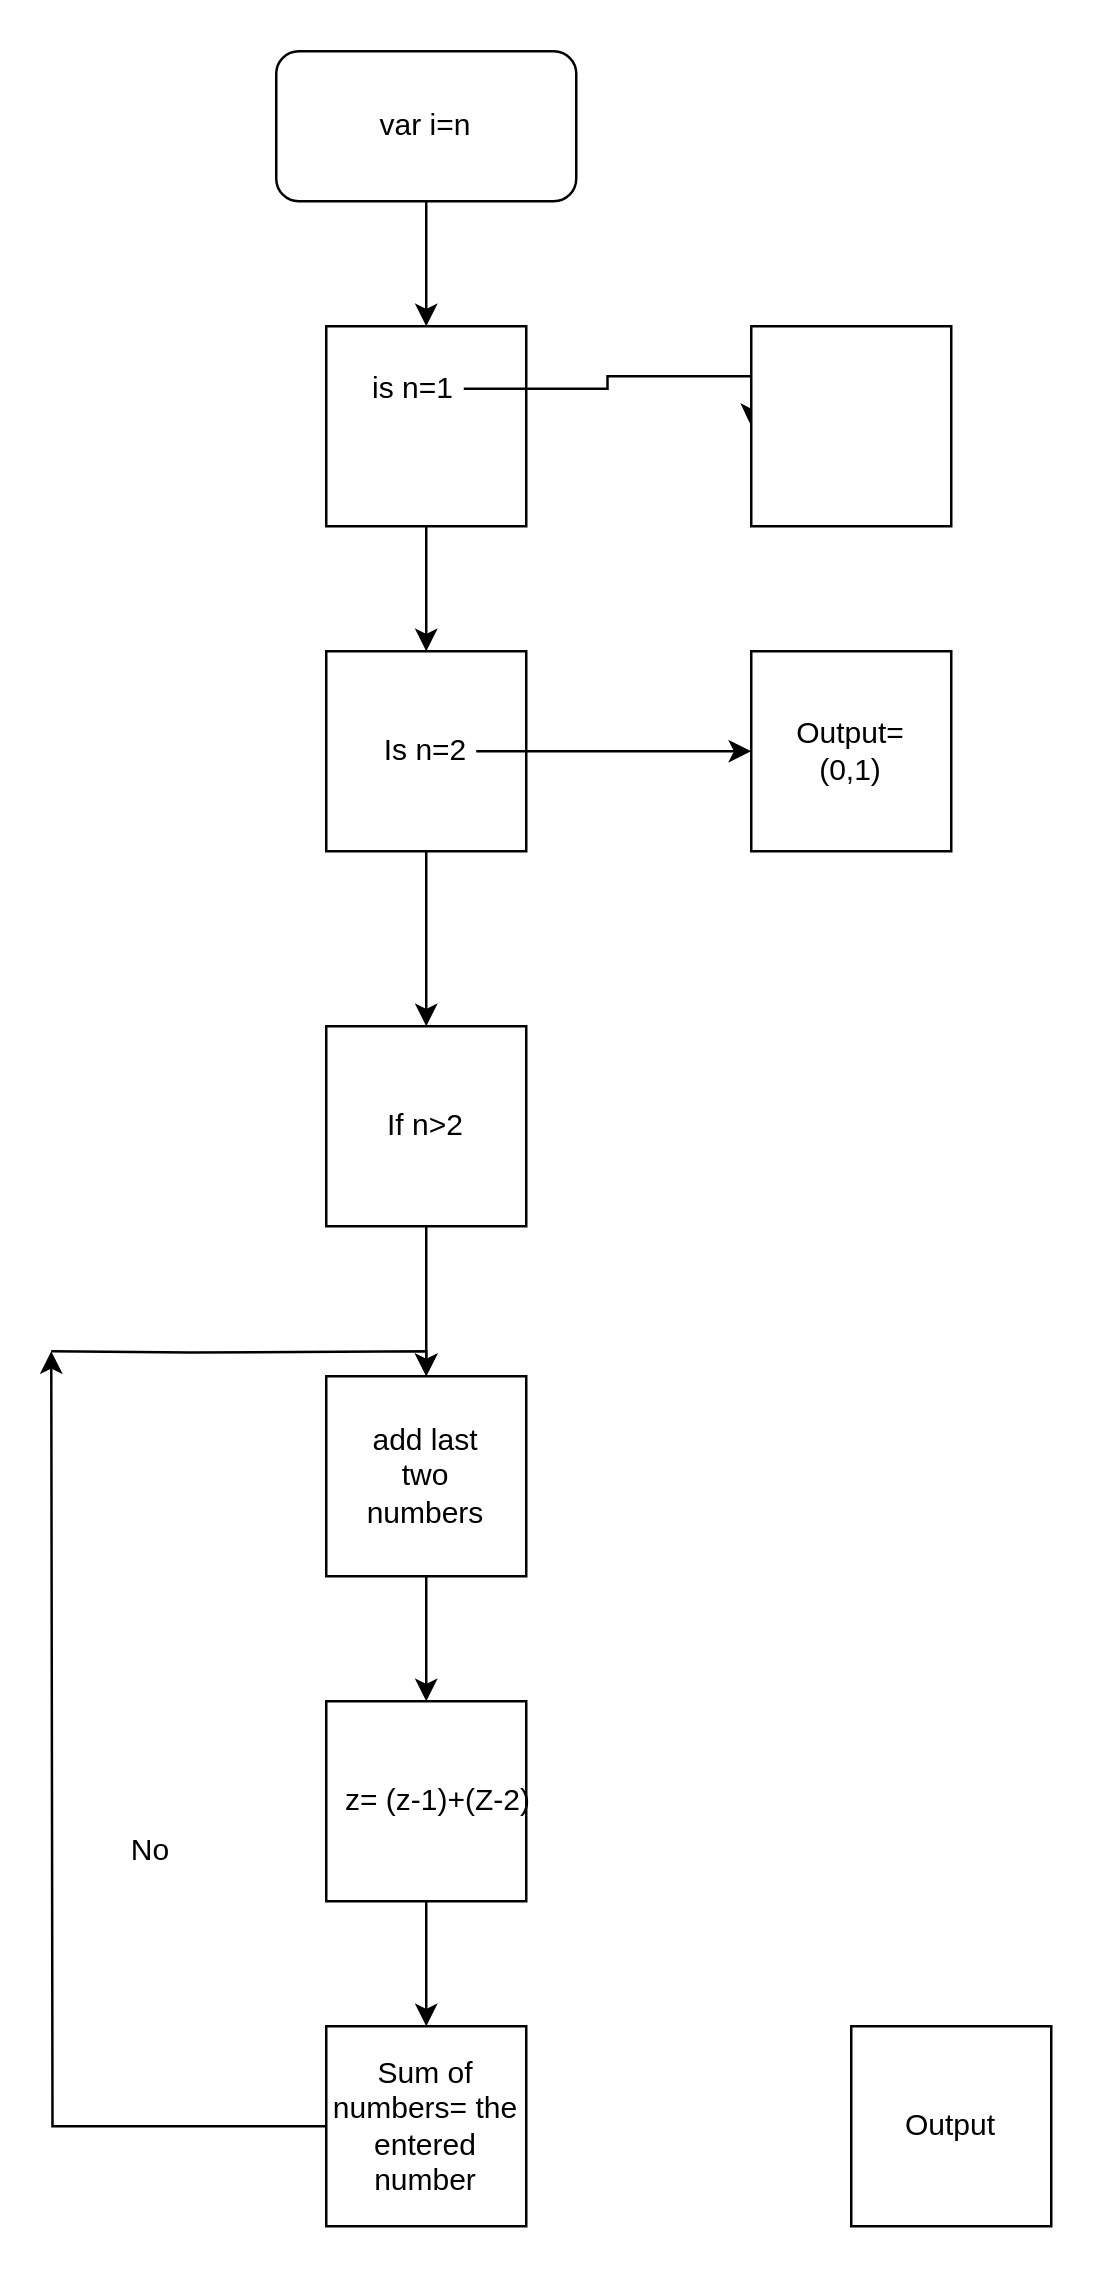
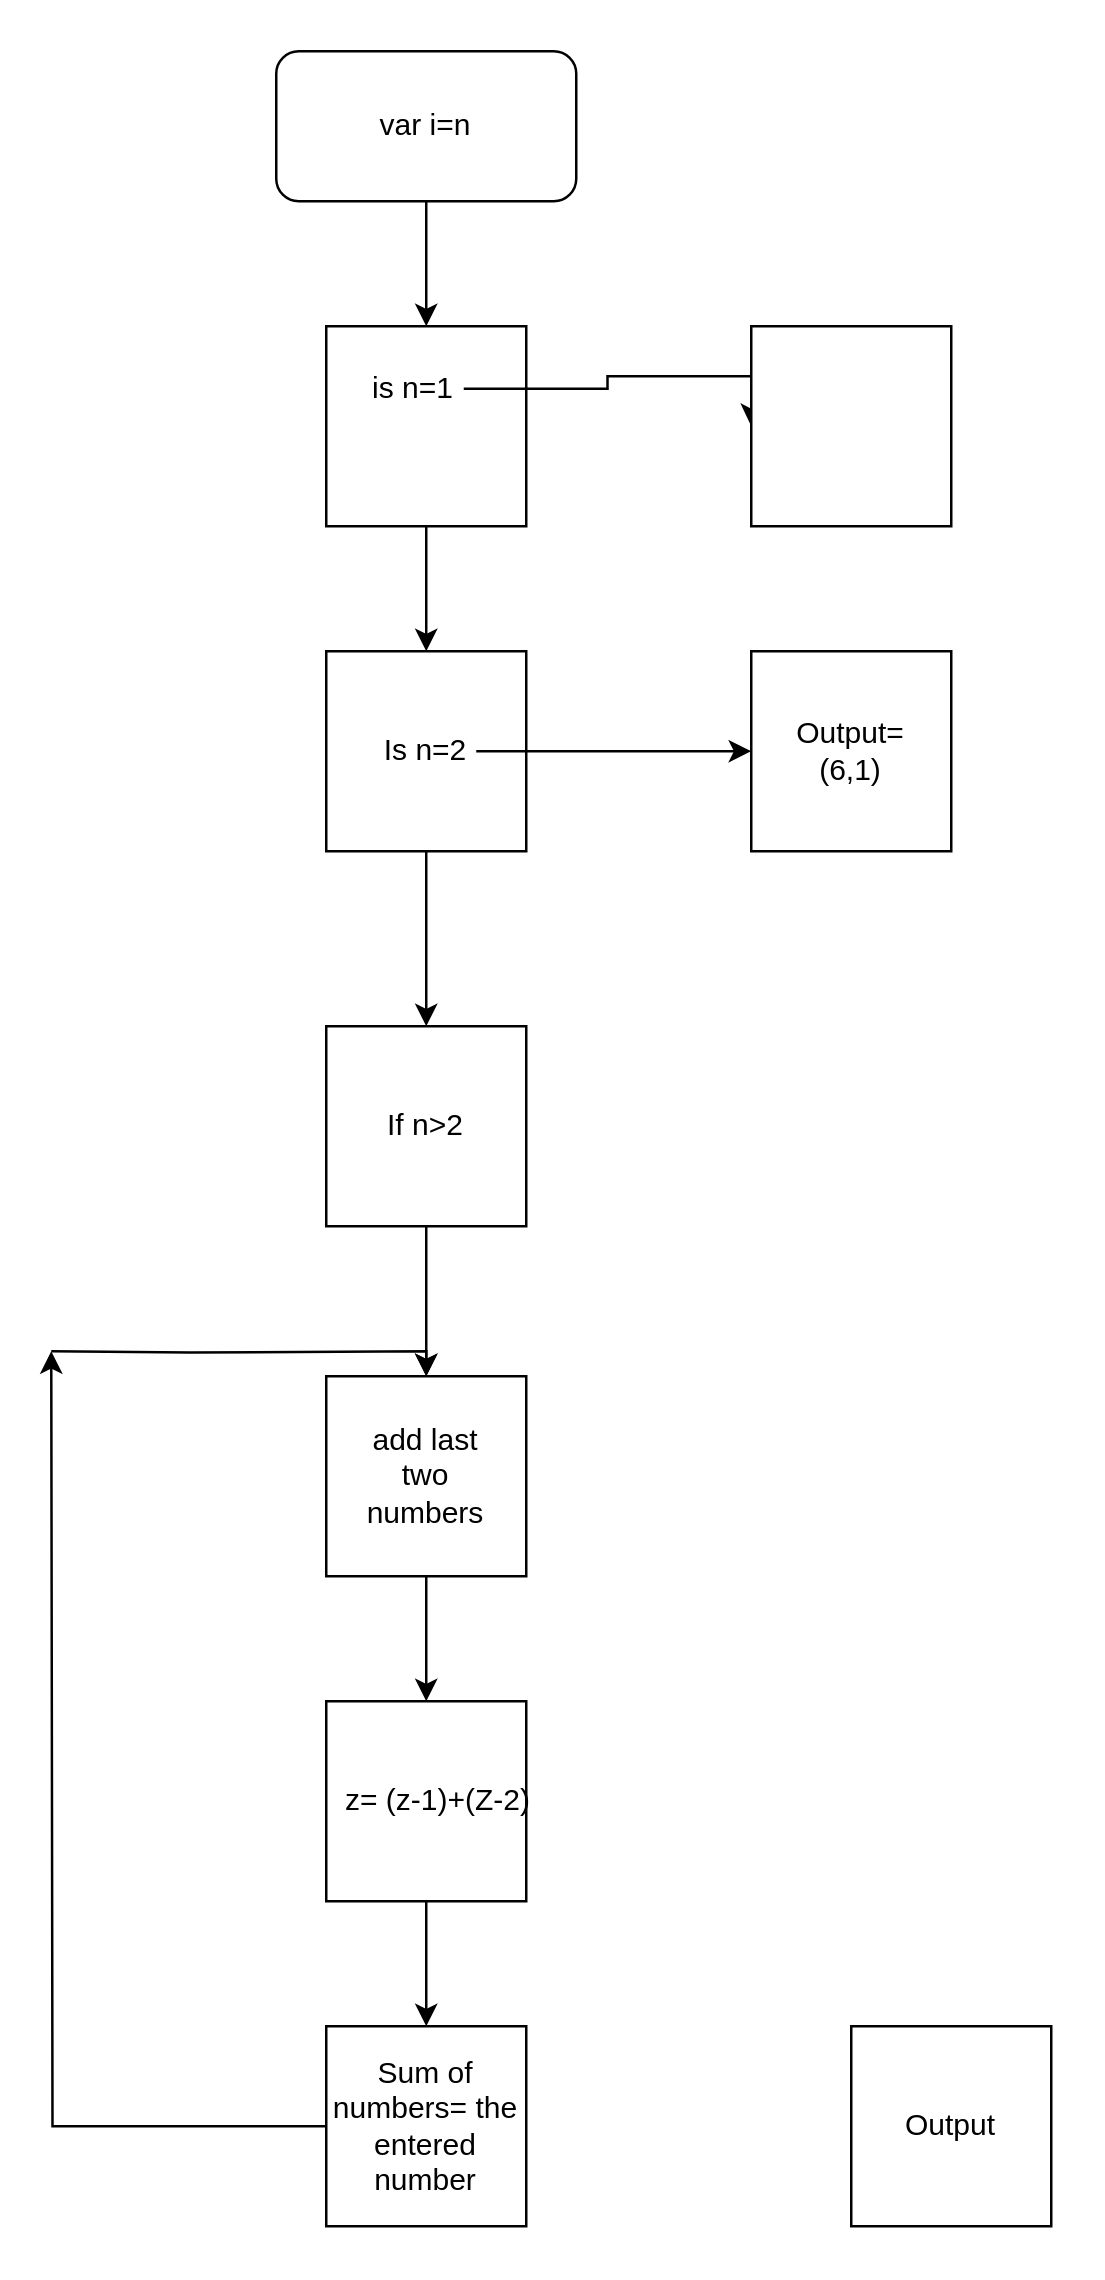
node "Output=(0,1)": label "Output=(0,1)" -> "Output=(6,1)"
node "No": removed
